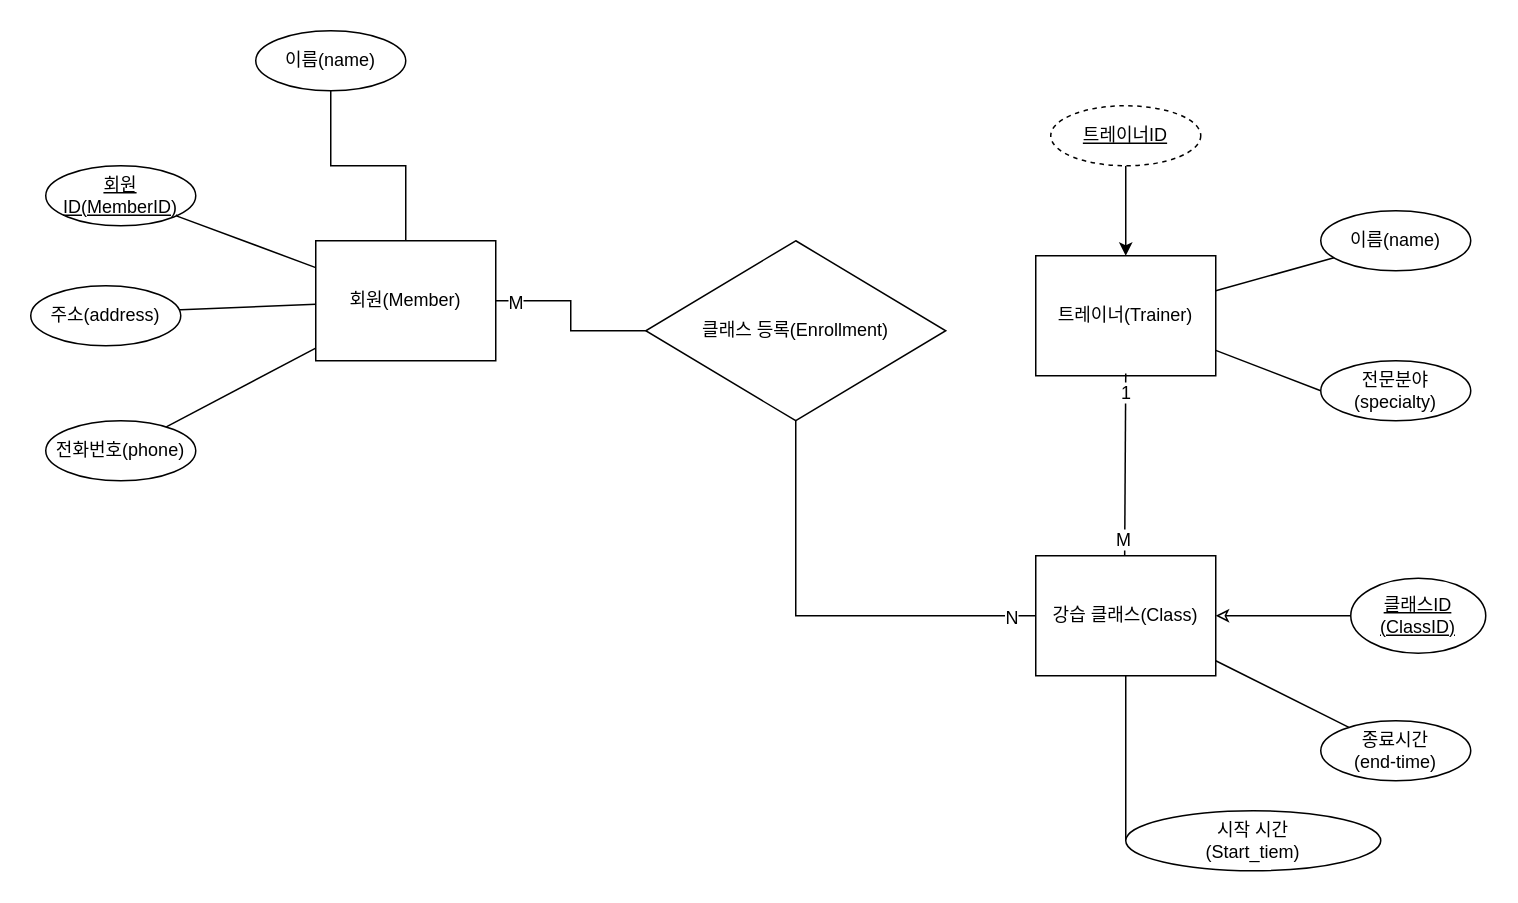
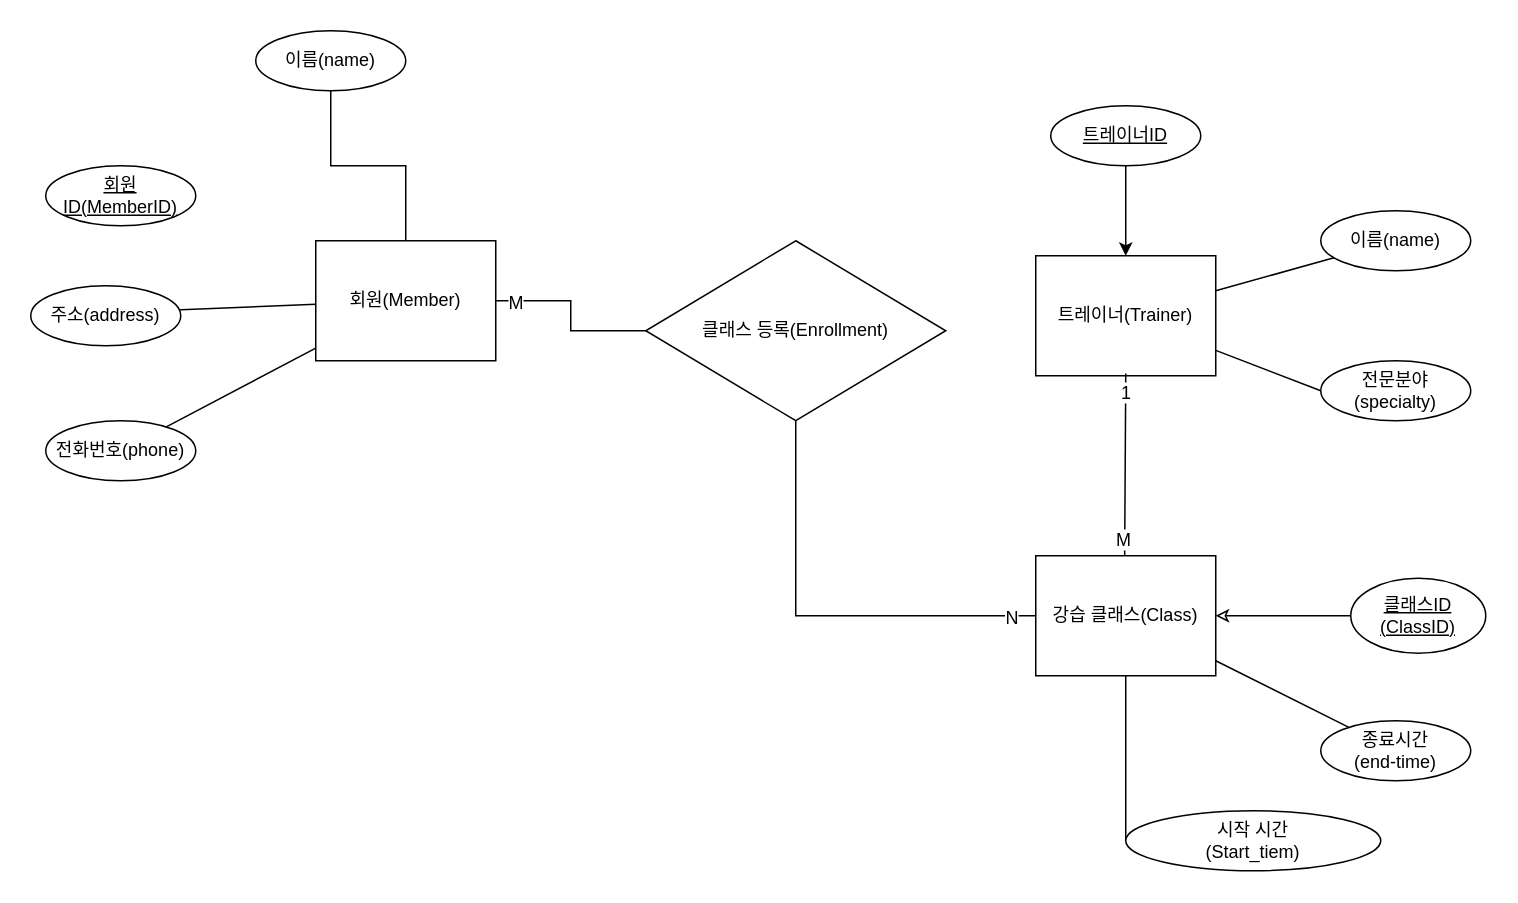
node "트레이너ID": style dashed -> solid
edge "회원ID(MemberID)" -- "회원(Member)": removed
